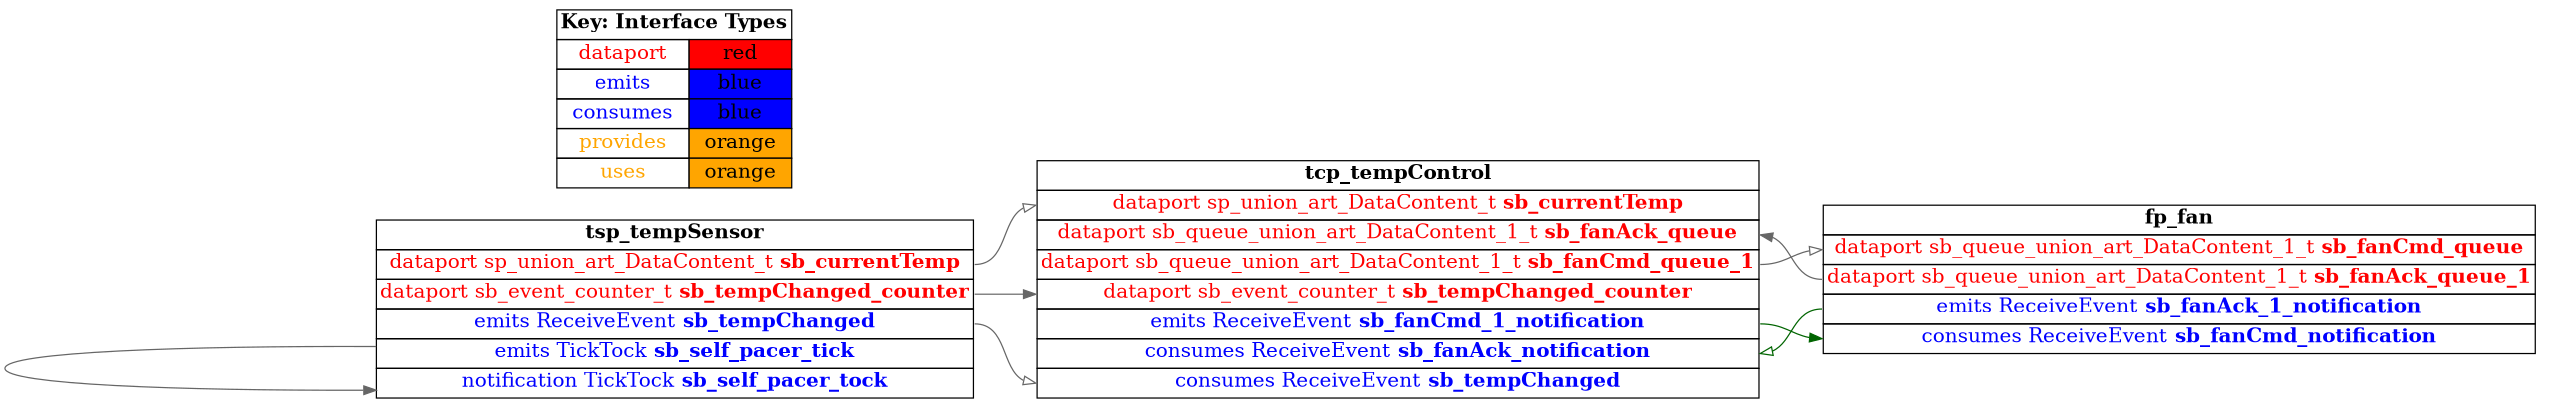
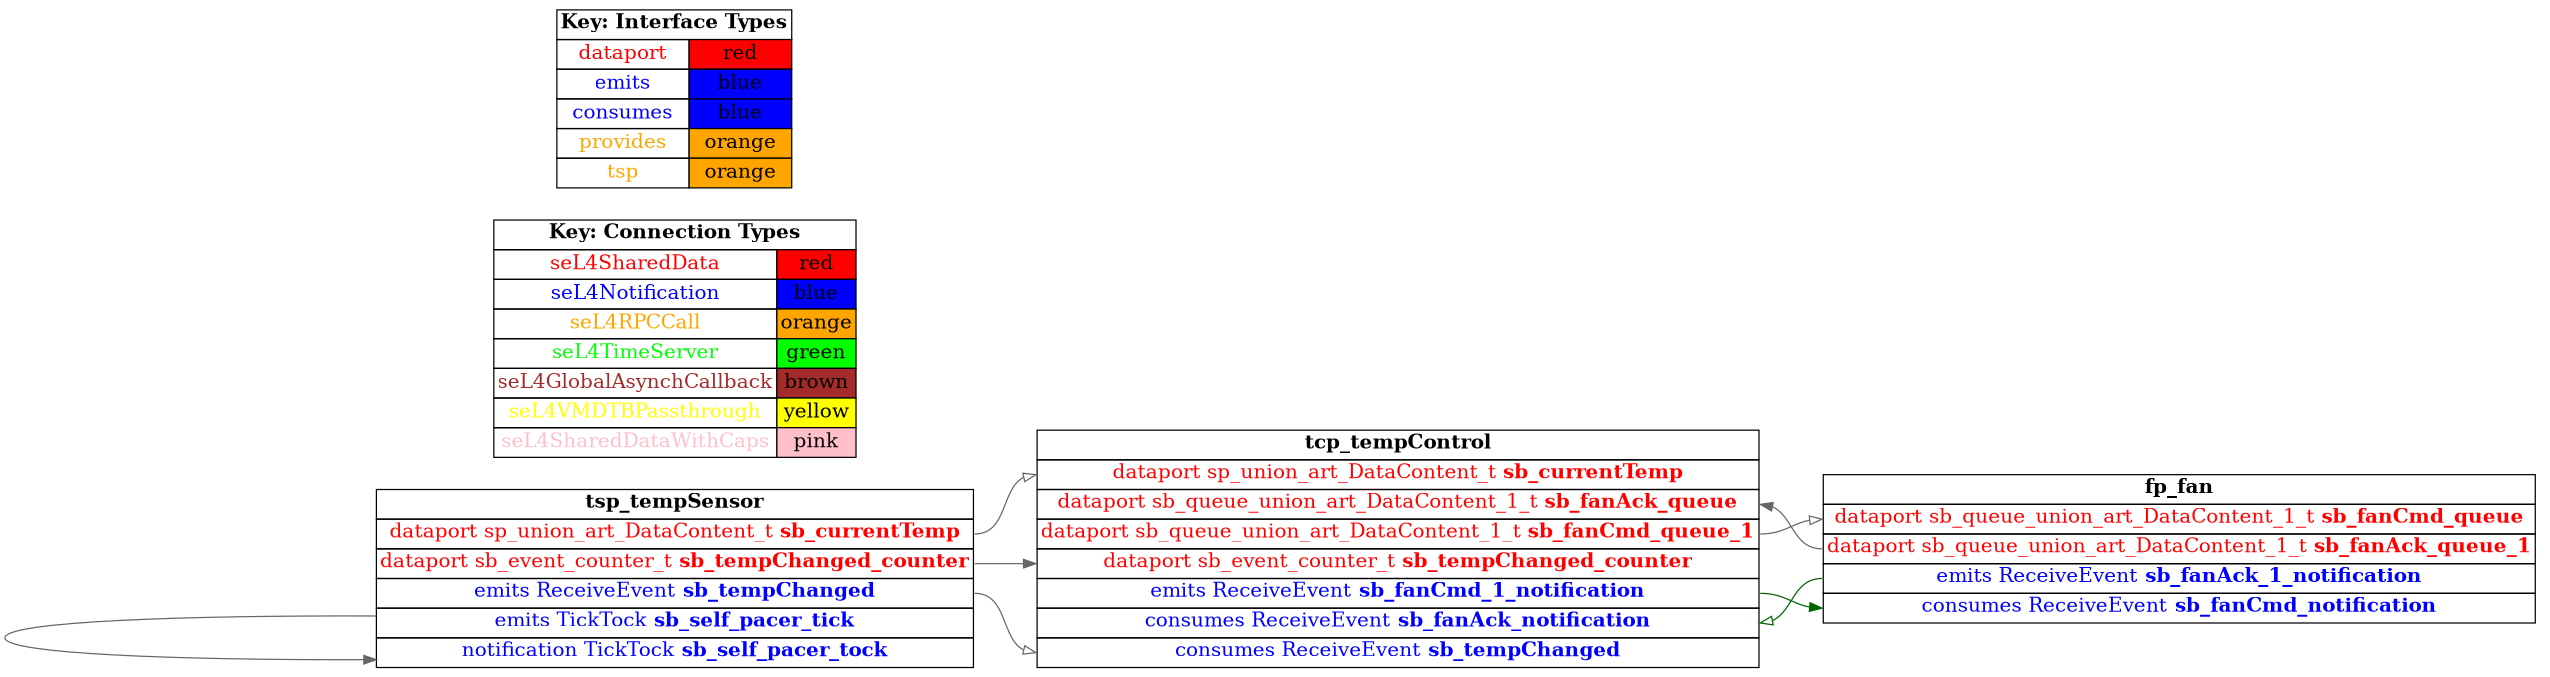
node "Key: Interface Types": text "uses" -> "tsp"
node "Key: Connection Types": added
